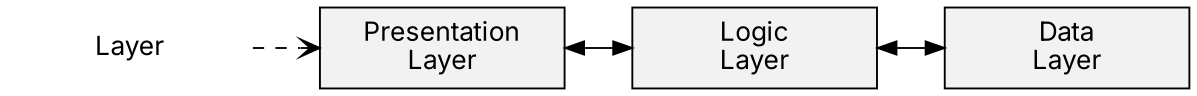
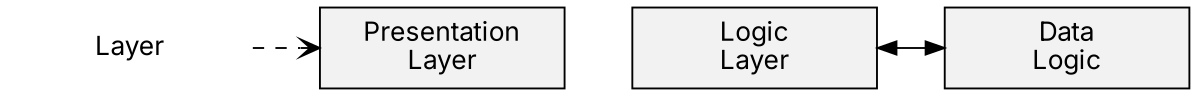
edge "Presentation Layer" -- "Logic Layer": removed
node "Data Layer": label "Data Layer" -> "Data Logic"
